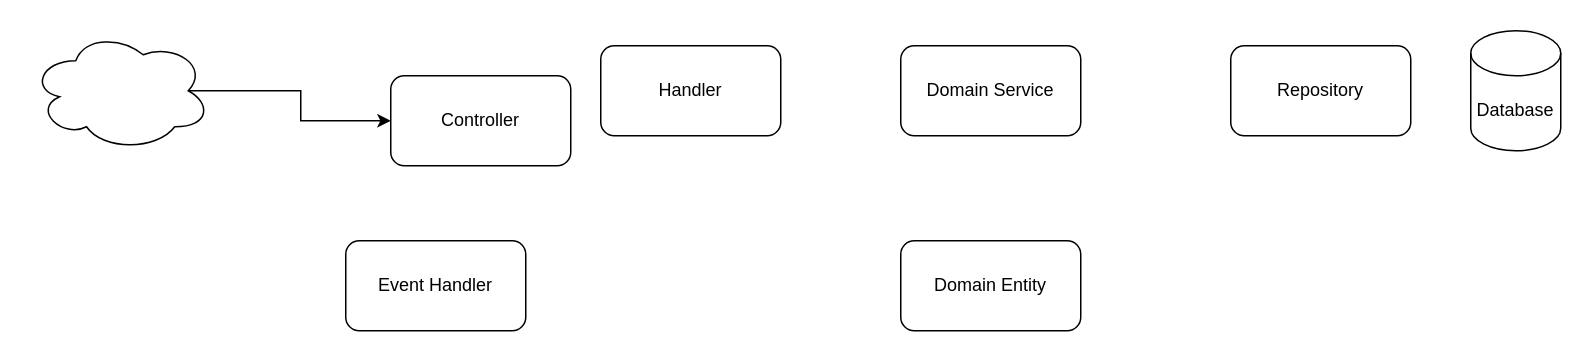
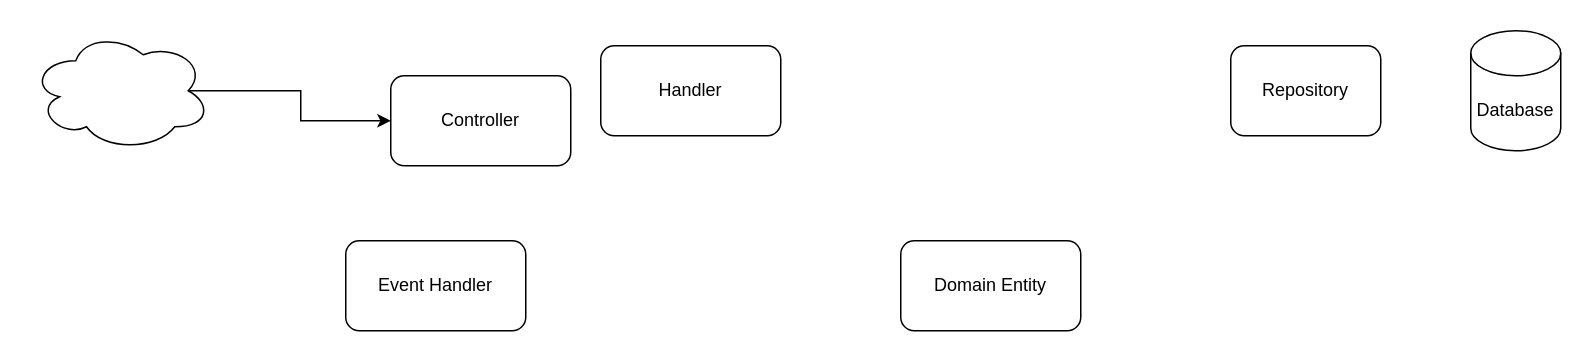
node "Domain Service": removed
node "Repository": size 180x90 -> 150x90
